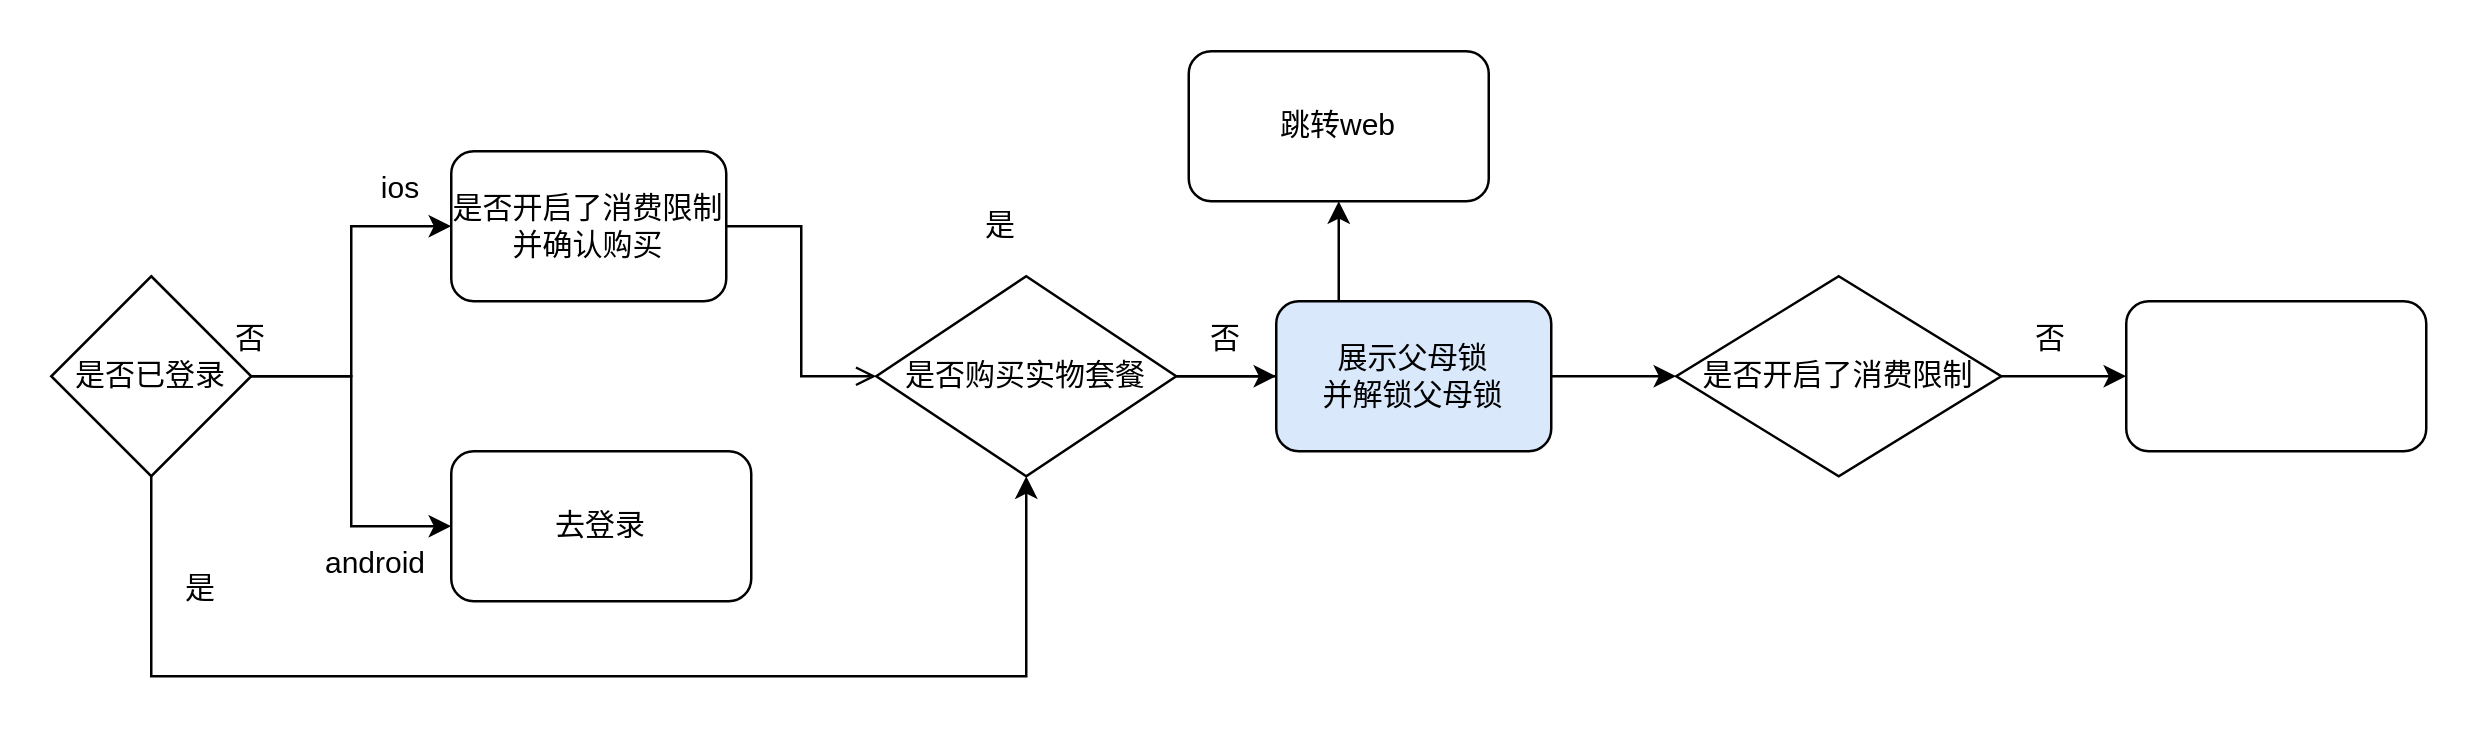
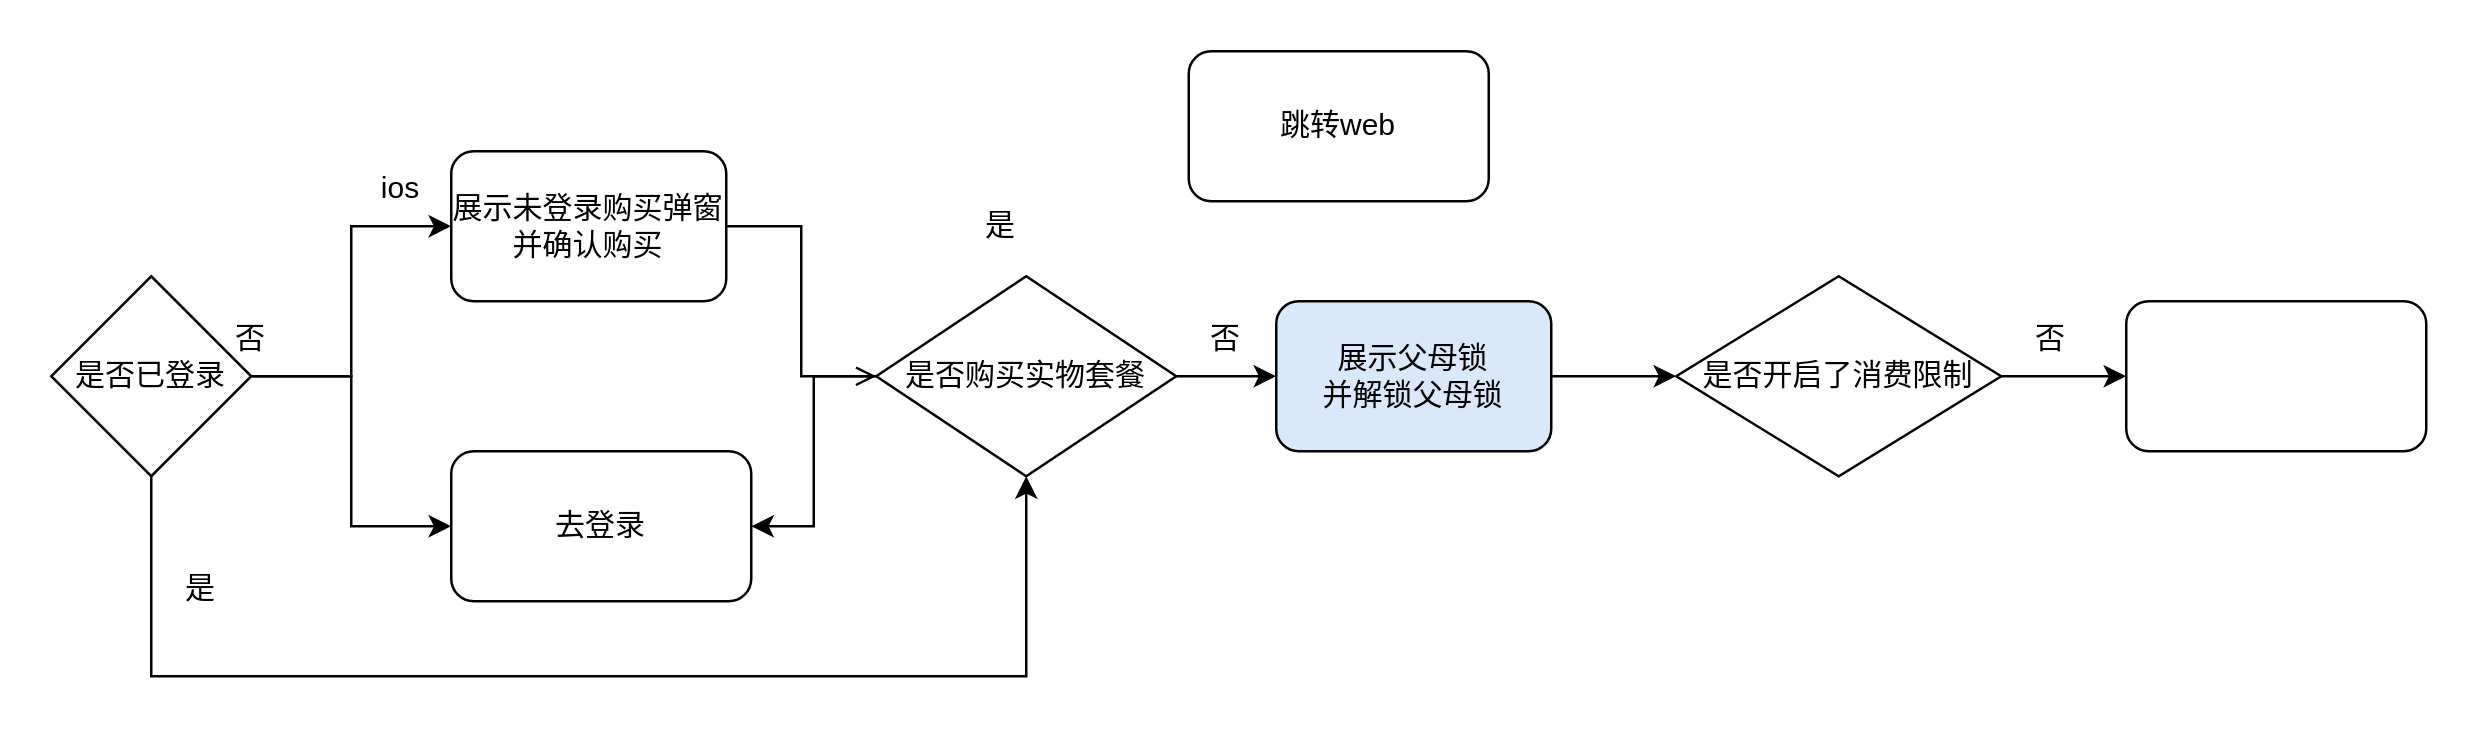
node "是否开启了消费限制 并确认购买": label "是否开启了消费限制 并确认购买" -> "展示未登录购买弹窗 并确认购买"
edge "是否购买实物套餐" -> "跳转web": now "是否购买实物套餐" -> "去登录"
node "android": removed
